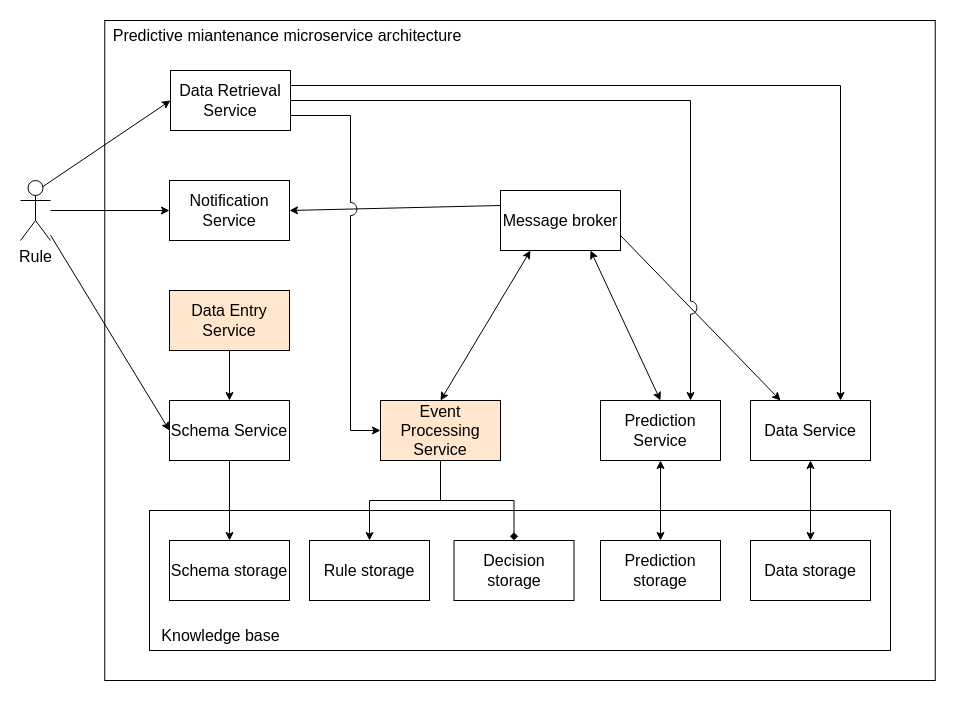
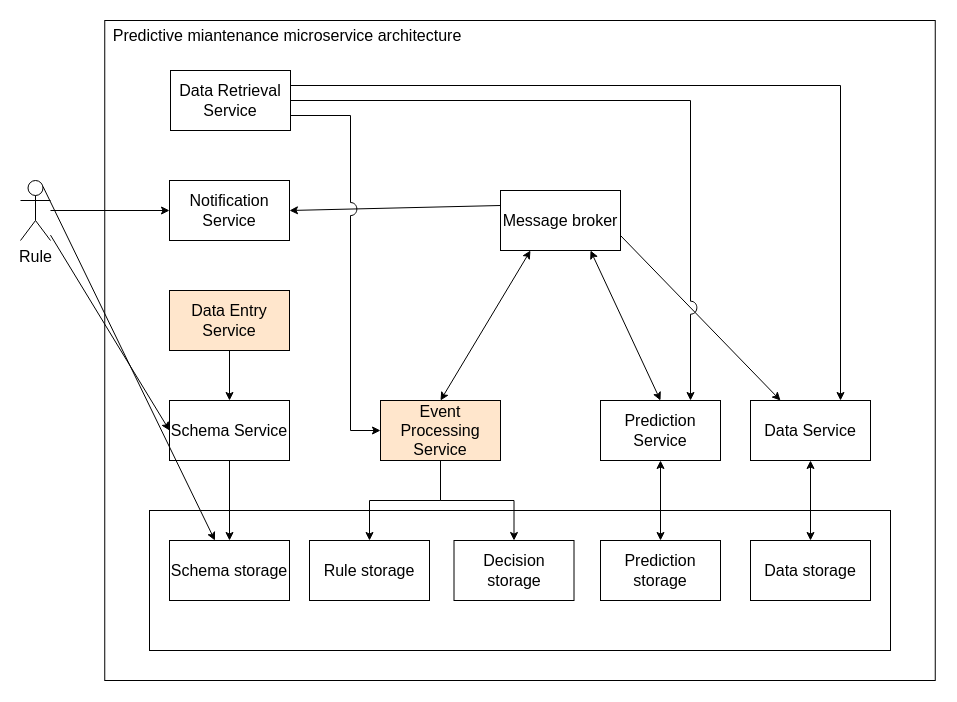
edge "Rule" -> "Data Retrieval Service": now "Rule" -> "Schema storage"
edge "Event Processing Service" -> "Decision storage": arrowhead diamond -> classic
node "Knowledge base": removed
